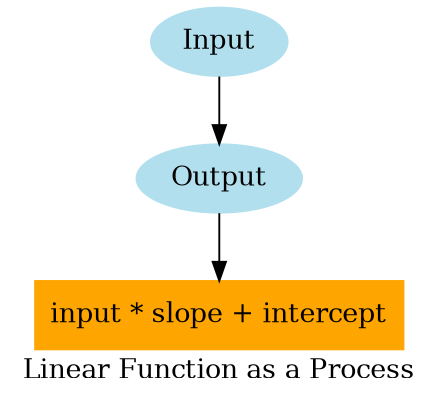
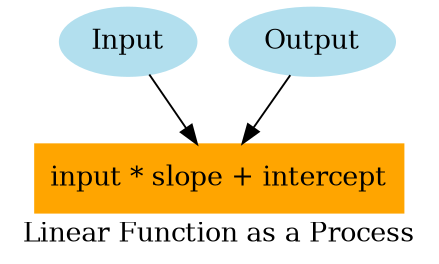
edge "Input" -> "Output": now "Input" -> "input * slope + intercept"
